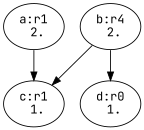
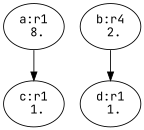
node "a:r1 2.": label "a:r1 2." -> "a:r1 8."
edge "b:r4 2." -> "c:r1 1.": removed
node "d:r0 1.": label "d:r0 1." -> "d:r1 1."
